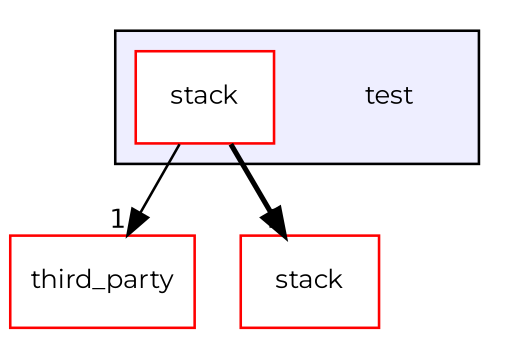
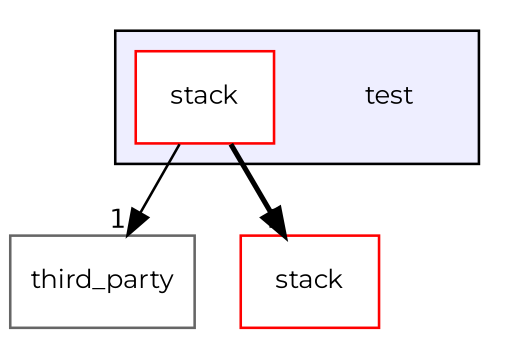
node "third_party": color red -> gray40
